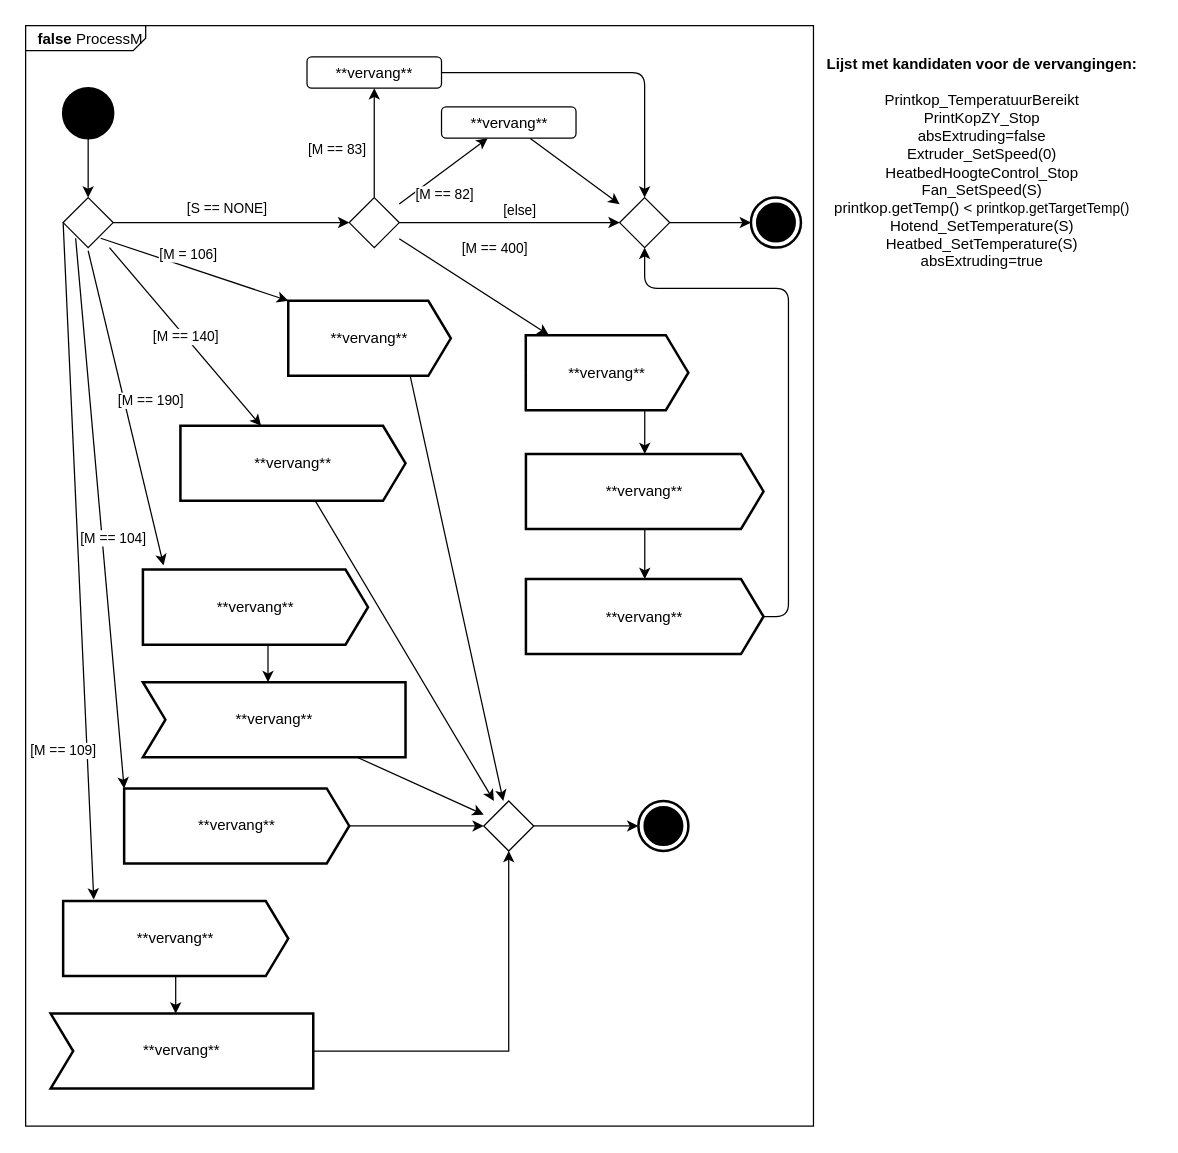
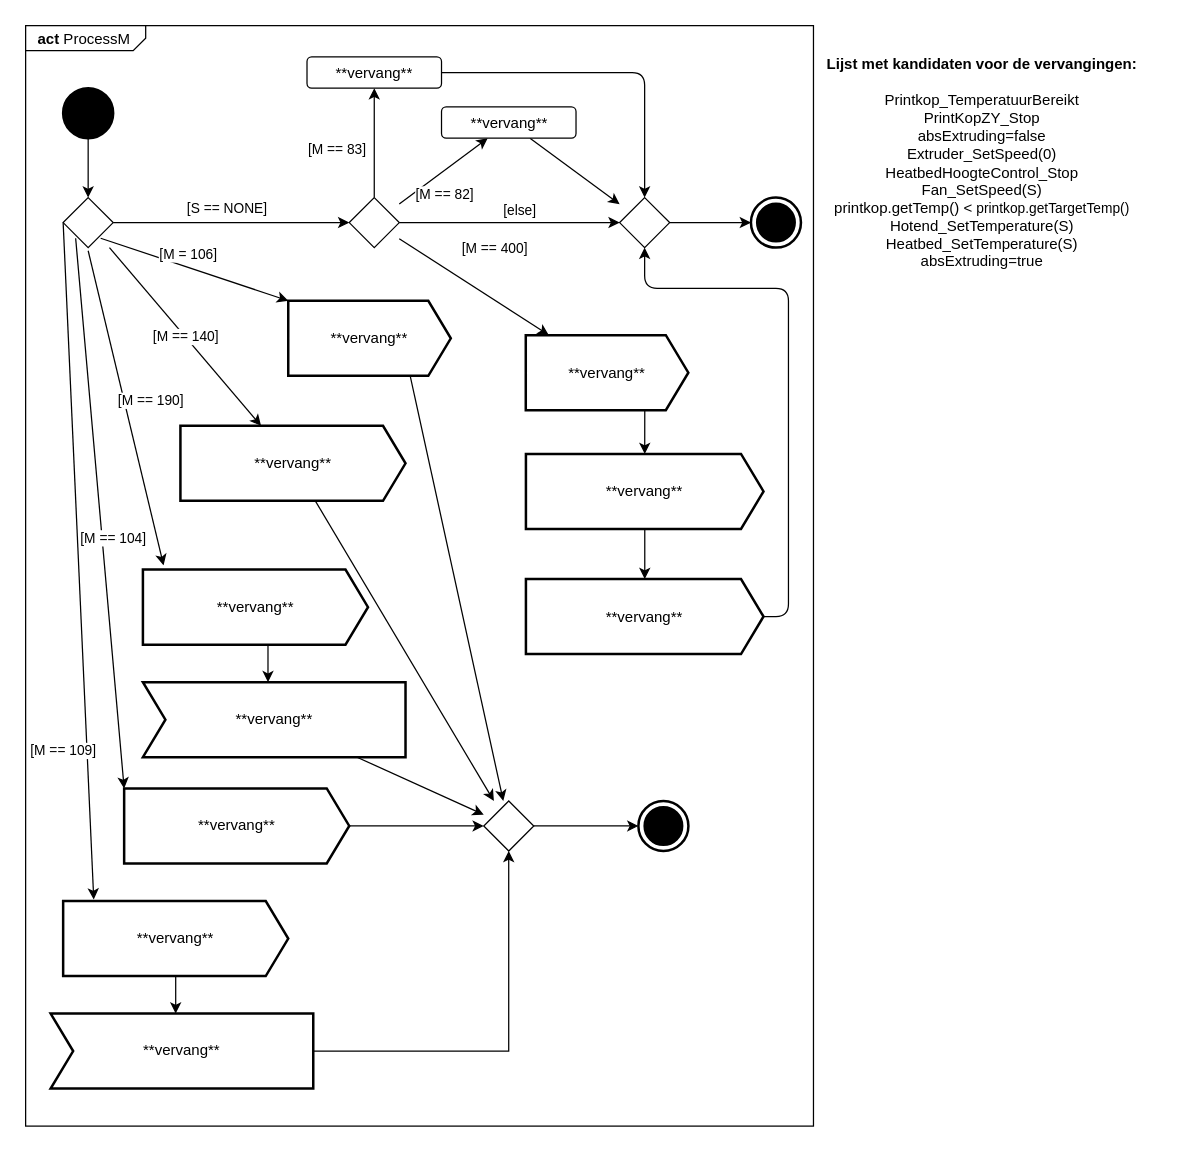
node "false ProcessM": label "false ProcessM" -> "act ProcessM"
